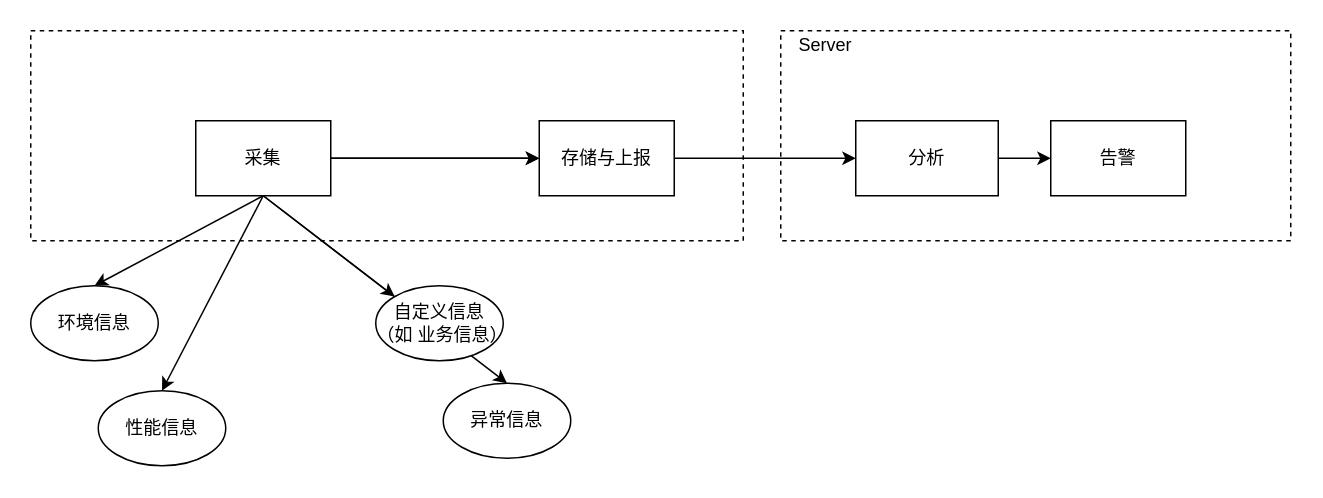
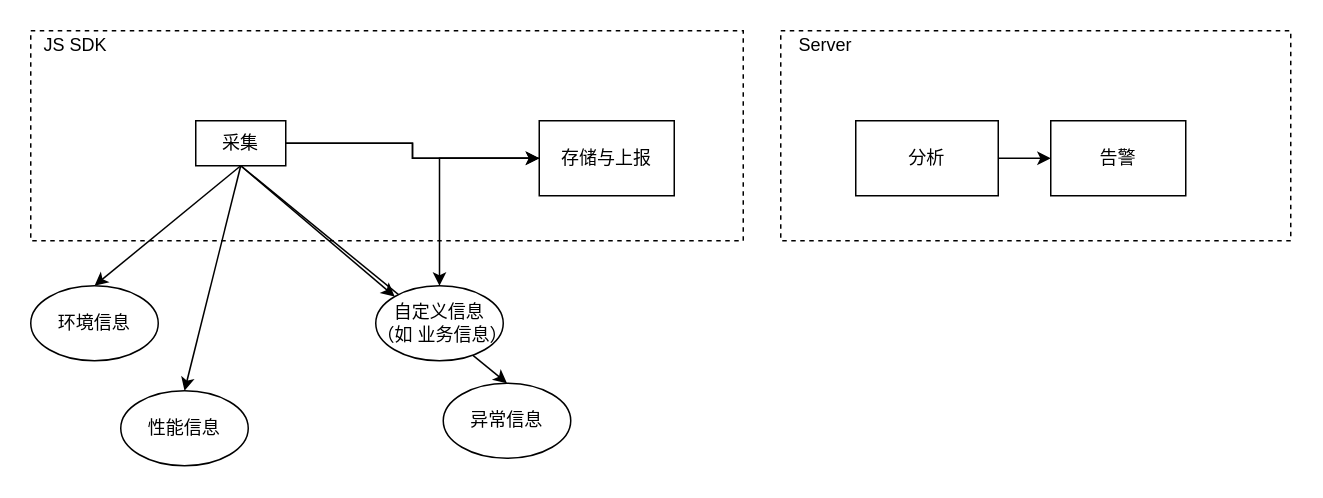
node "JS SDK": added
node "采集": size 135x75 -> 90x45
edge "存储与上报" -> "分析": now "存储与上报" -> "自定义信息 （如 业务信息）"
node "性能信息": moved (162, 428) -> (185, 428)
